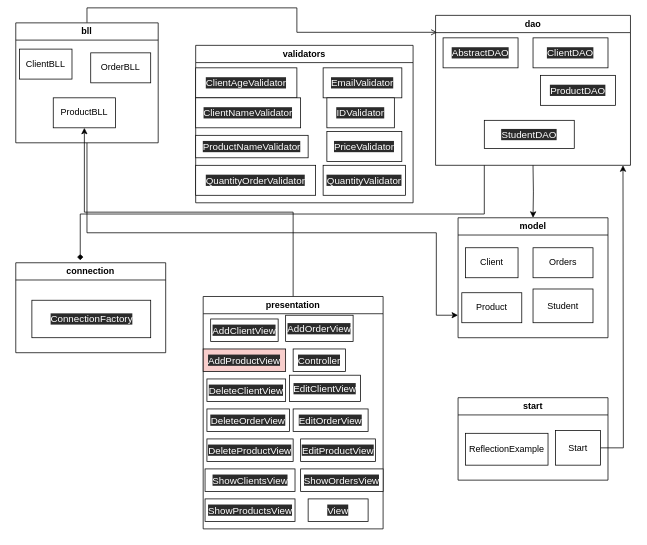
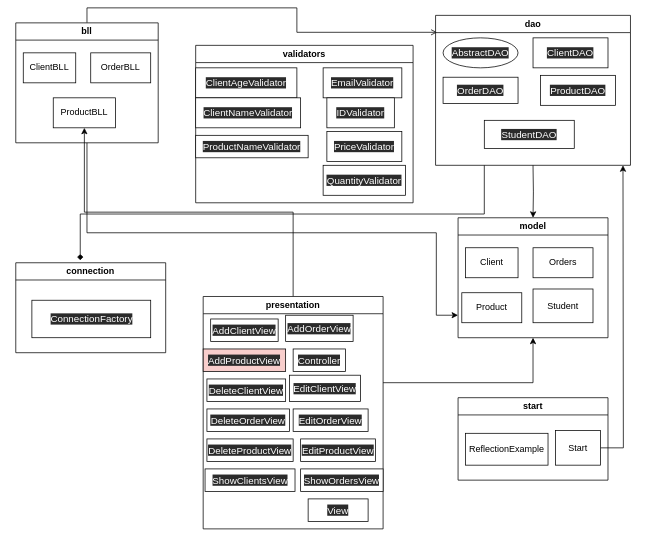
node "AbstractDAO": shape rectangle -> ellipse
node "ClientBLL": moved (45, 64) -> (49, 68)
node "OrderDAO": added
node "QuantityOrderValidator": removed
edge "presentation" -> "model": added
node "ShowProductsView": removed
